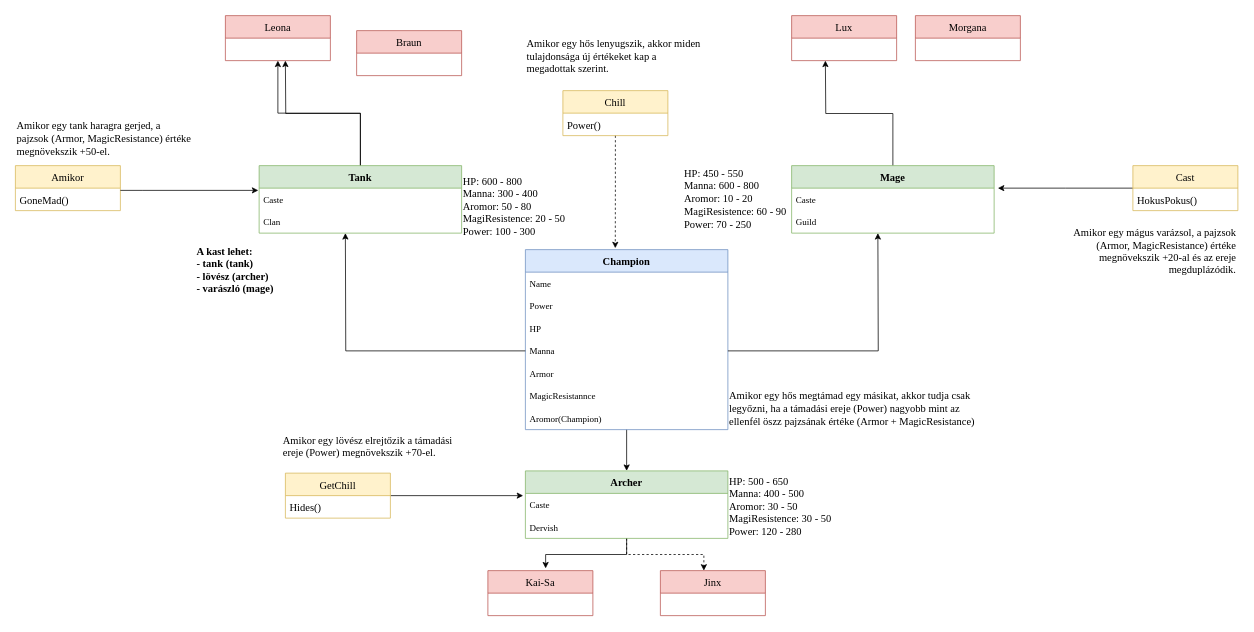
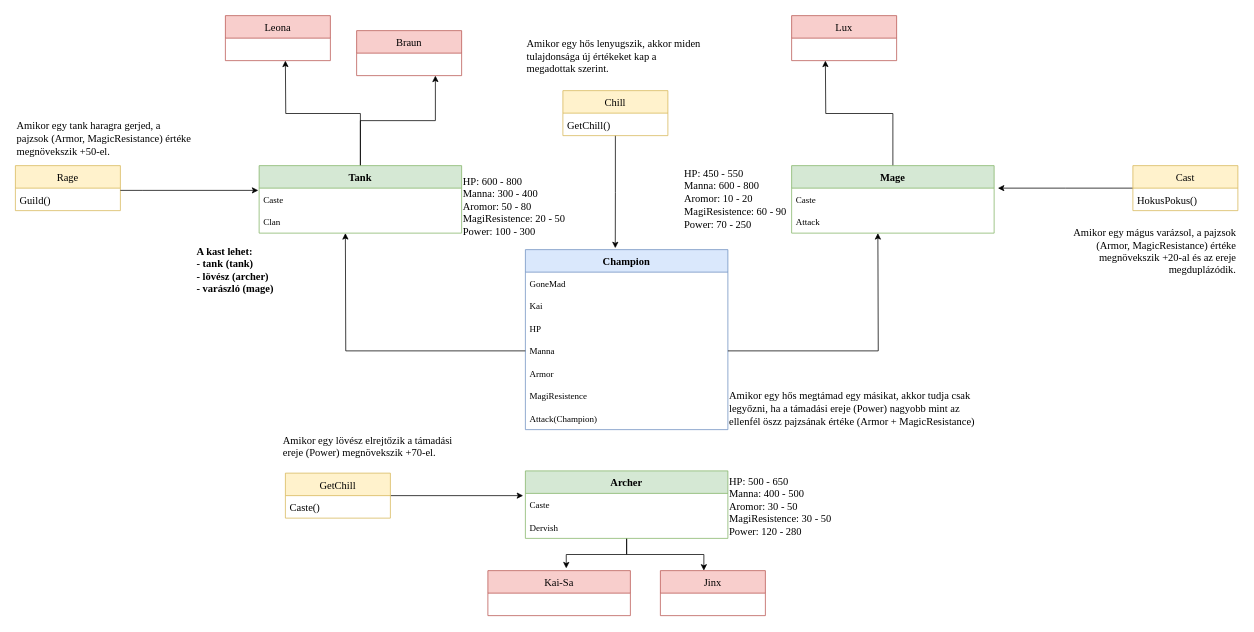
node "Morgana": removed
edge "Tank" -> "Leona": now "Tank" -> "Braun"
node "Power()": label "Power()" -> "GetChill()"
node "Amikor": label "Amikor" -> "Rage"
edge "Chill" -> "Champion": style dashed -> solid
node "GoneMad()": label "GoneMad()" -> "Guild()"
node "Guild": label "Guild" -> "Attack"
node "Name": label "Name" -> "GoneMad"
node "Power": label "Power" -> "Kai"
node "MagicResistannce": label "MagicResistannce" -> "MagiResistence"
node "Aromor(Champion)": label "Aromor(Champion)" -> "Attack(Champion)"
edge "Champion" -> "Archer": removed
node "Hides()": label "Hides()" -> "Caste()"
edge "Archer" -> "Jinx": style dashed -> solid
node "Kai-Sa": size 105x45 -> 143x45
